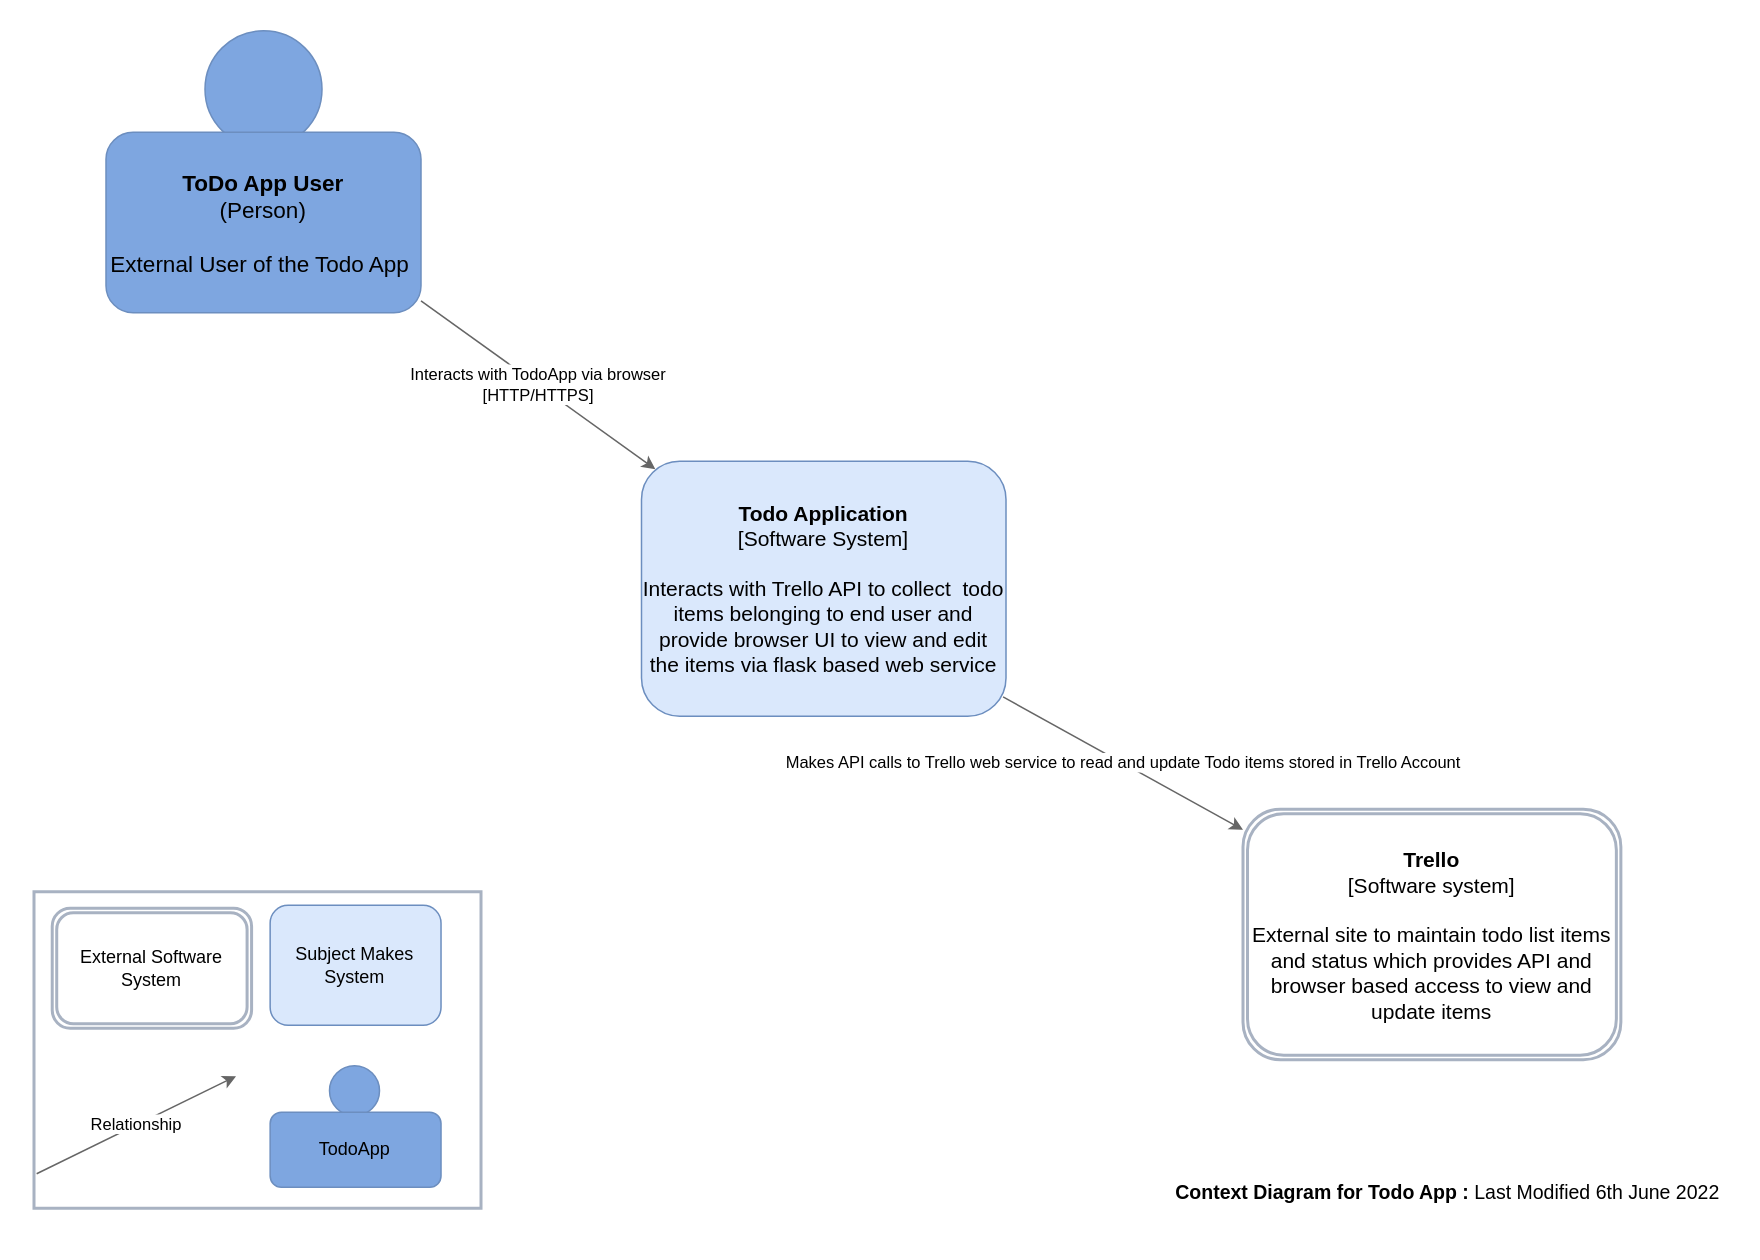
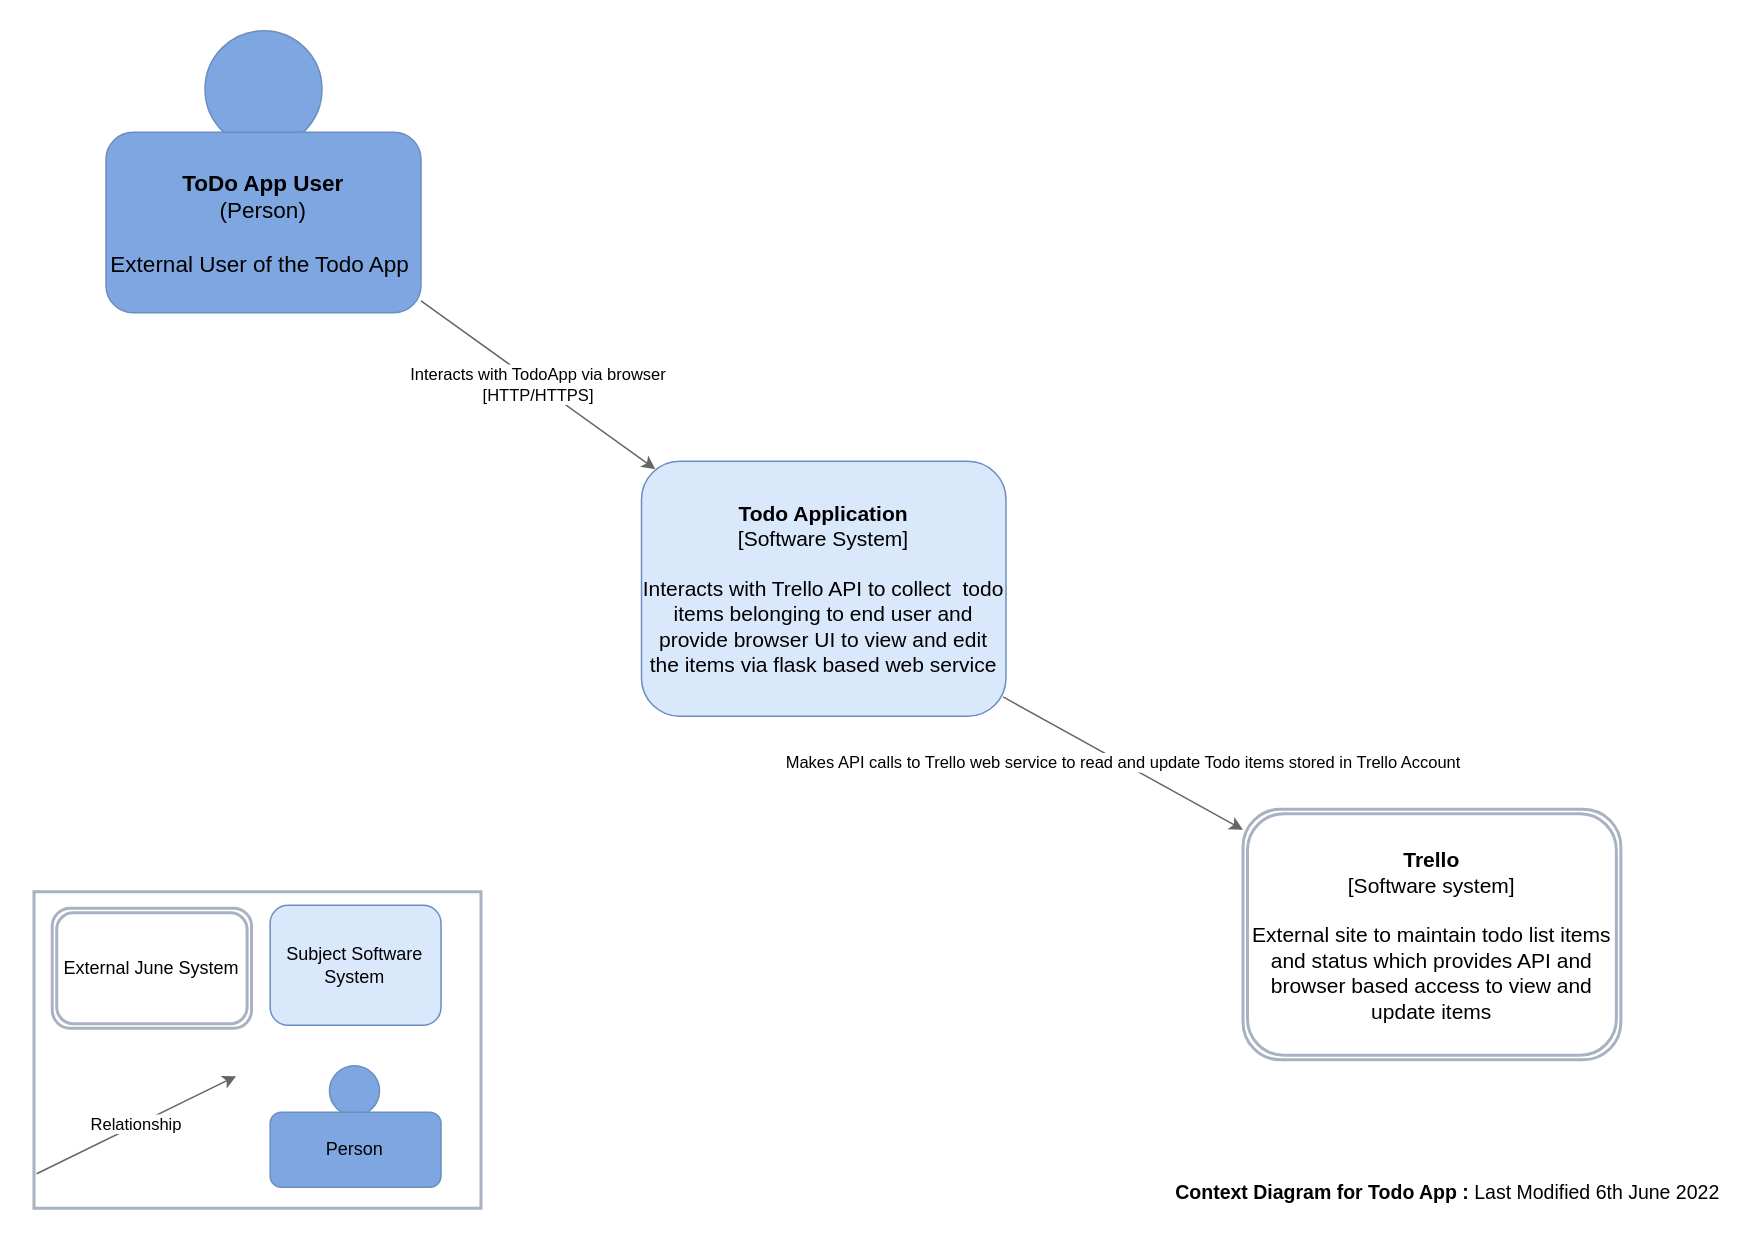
node "Subject Makes System": label "Subject Makes System" -> "Subject Software System"
node "External Software System": label "External Software System" -> "External June System"
node "TodoApp": label "TodoApp" -> "Person"
